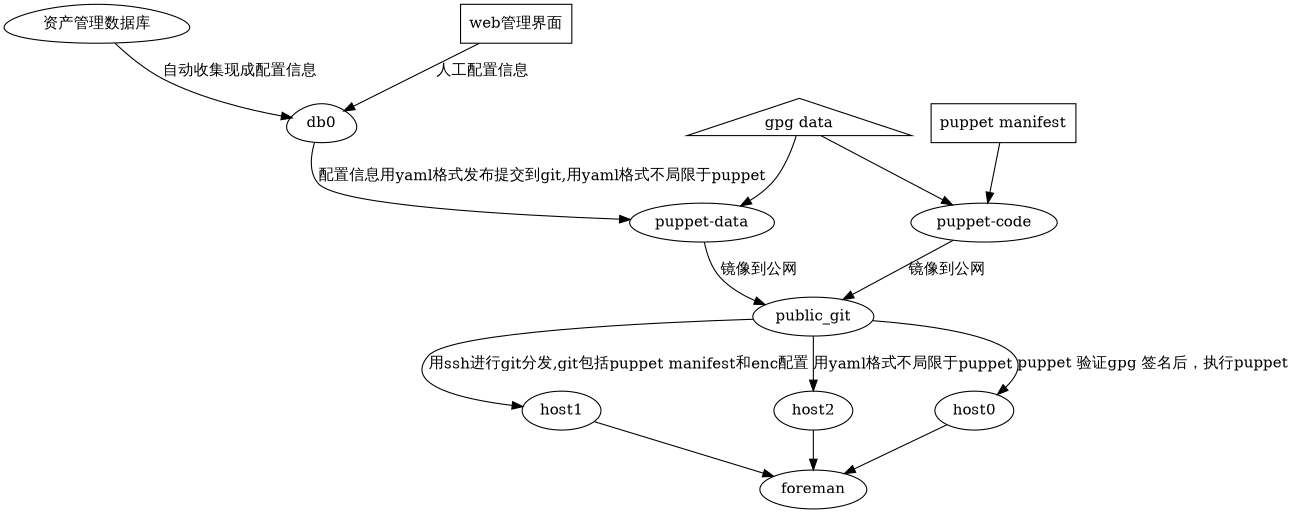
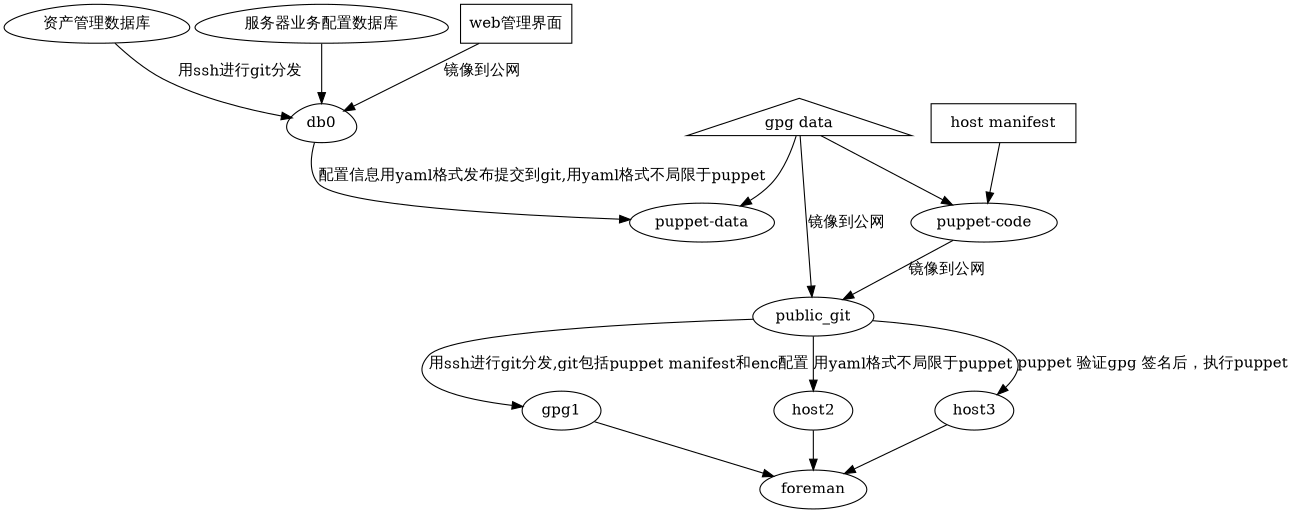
node "服务器业务配置数据库": added
edge "资产管理数据库" -> "db0": label "自动收集现成配置信息" -> "用ssh进行git分发"
edge "web管理界面" -> "db0": label "人工配置信息" -> "镜像到公网"
node "puppet manifest": label "puppet manifest" -> "host manifest"
edge "puppet-data" -> "public_git": now "gpg data" -> "public_git"
node "host1": label "host1" -> "gpg1"
node "host0": label "host0" -> "host3"
